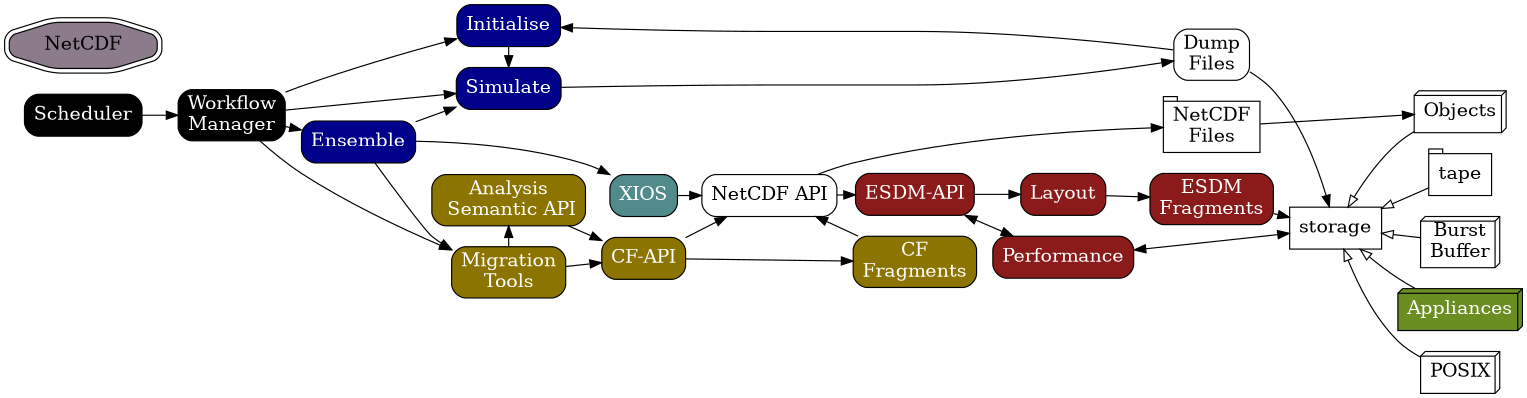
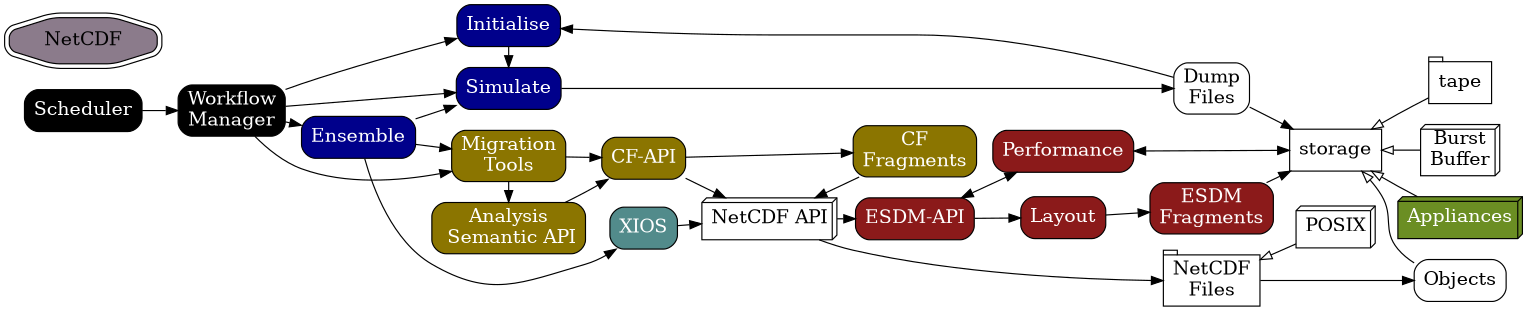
node "Objects": shape box3d -> box
node "NetCDF API": shape box -> box3d
edge "POSIX" -> "storage": now "POSIX" -> "NetCDF Files"
